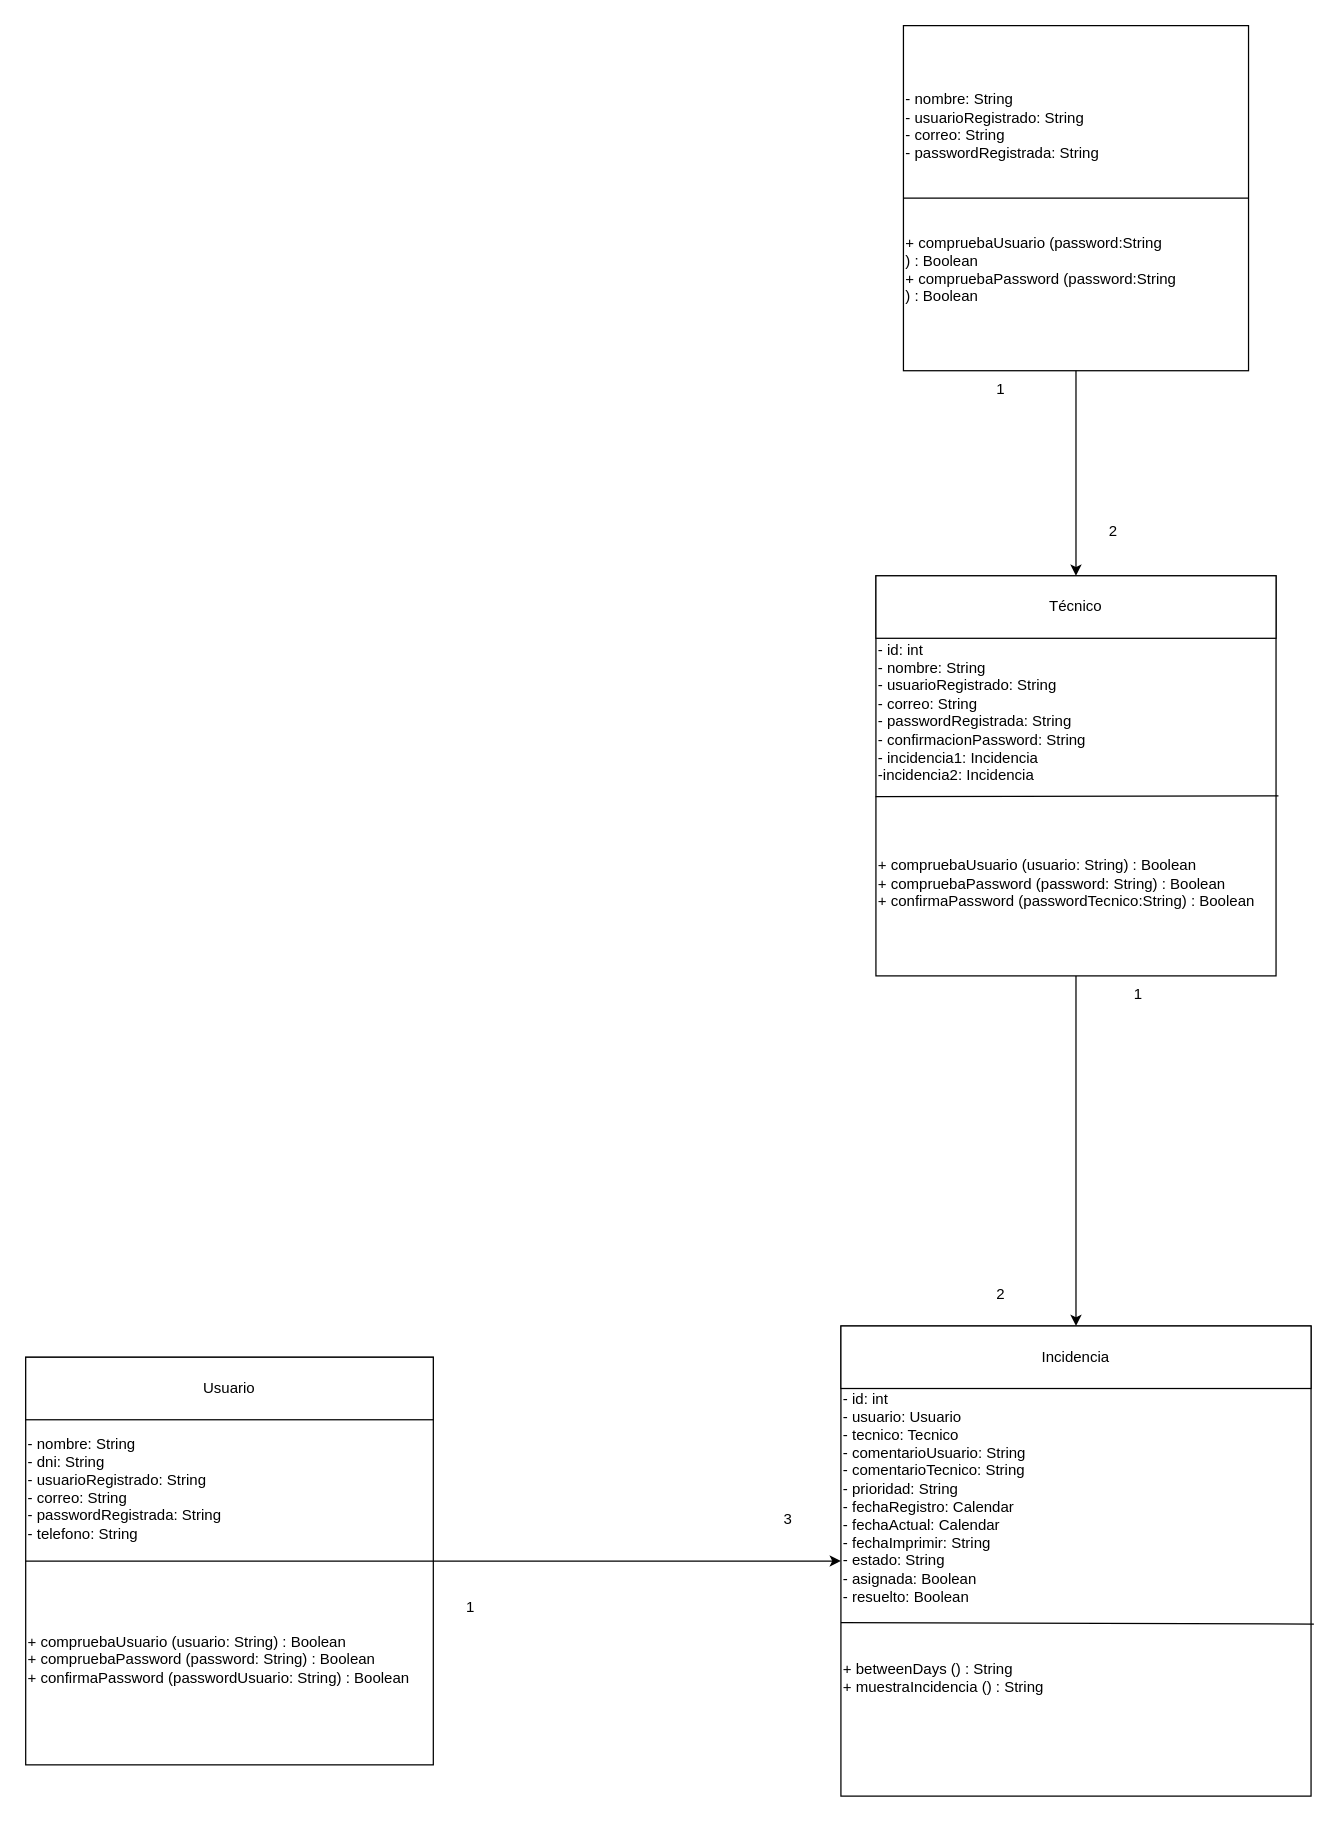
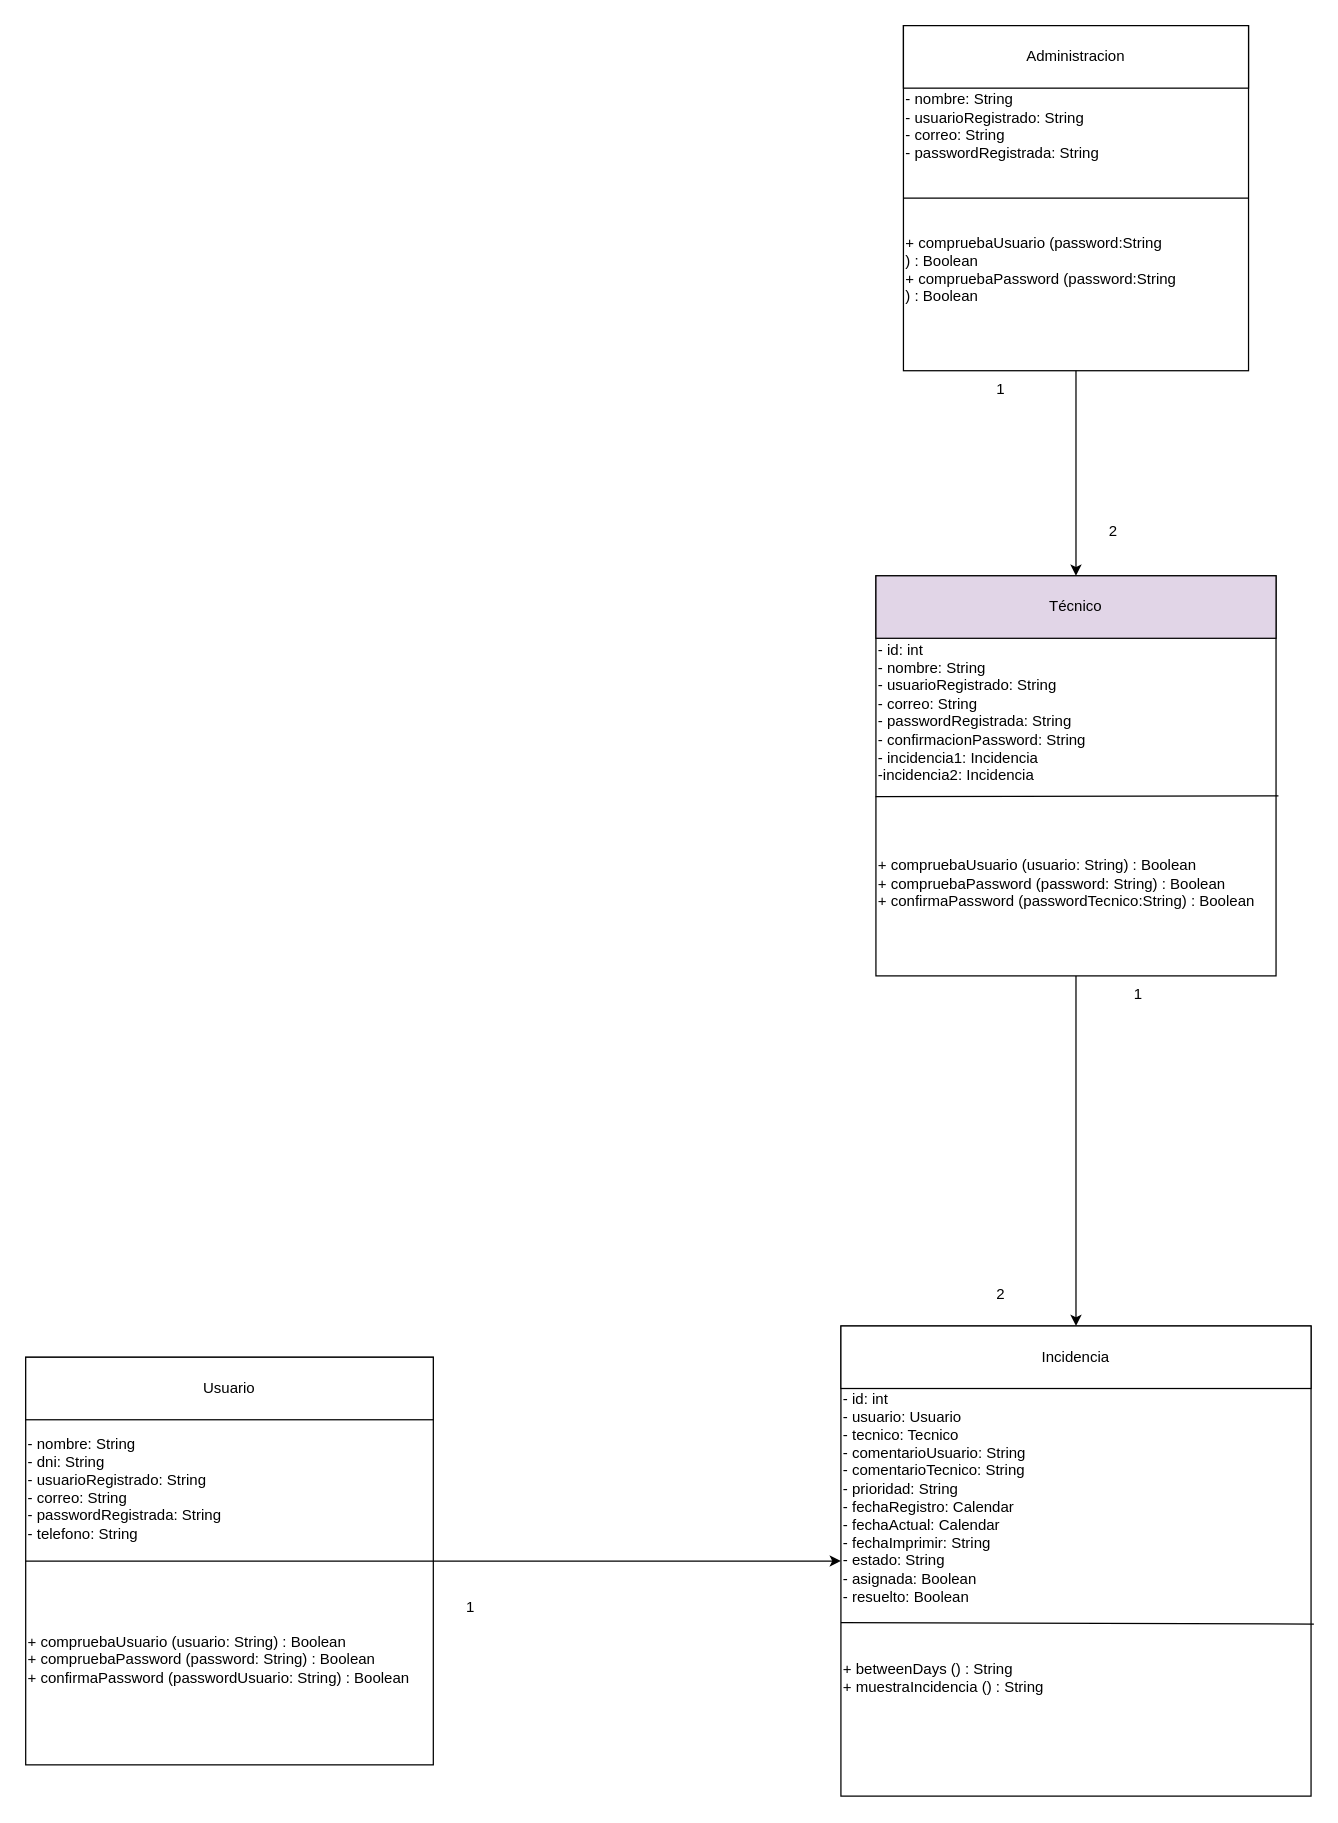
node "Administracion": added
node "Técnico": fillcolor #ffffff -> #e1d5e7
node "3": removed
